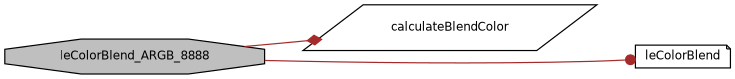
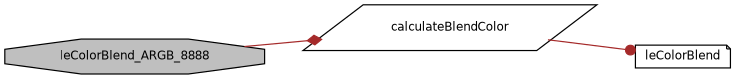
edge "leColorBlend_ARGB_8888" -> "leColorBlend": now "calculateBlendColor" -> "leColorBlend"
